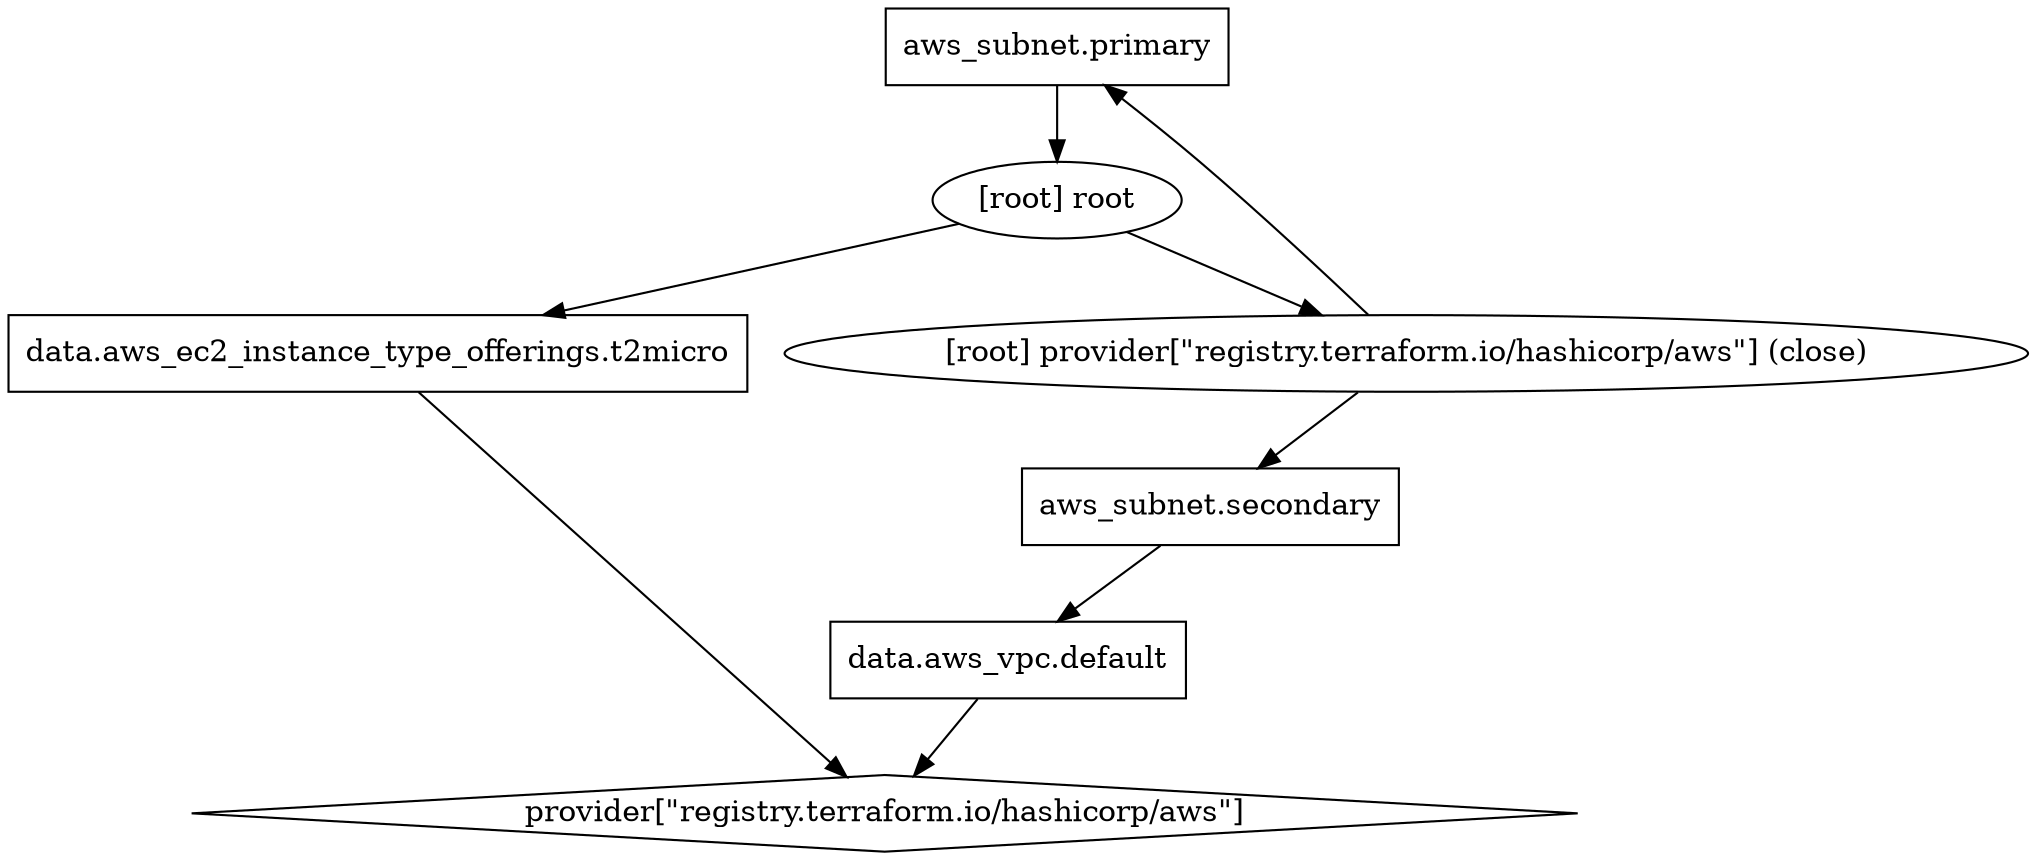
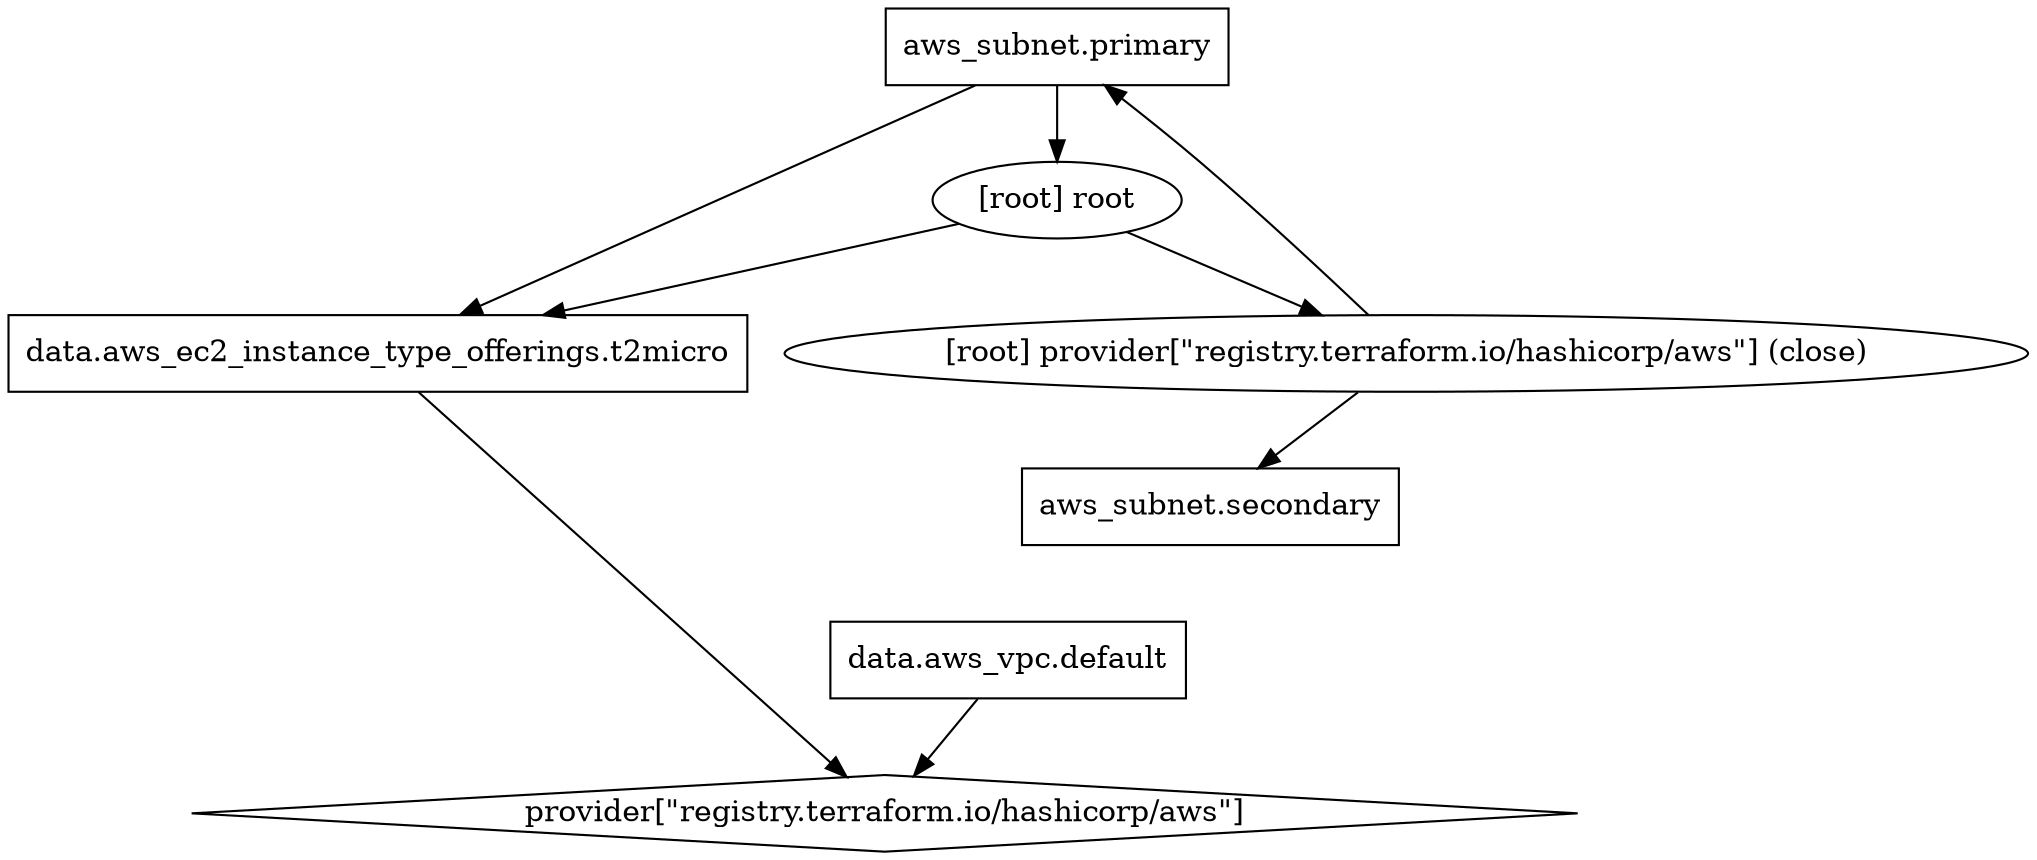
edge "aws_subnet.primary" -> "data.aws_ec2_instance_type_offerings.t2micro": added
edge "aws_subnet.secondary" -> "data.aws_vpc.default": removed
